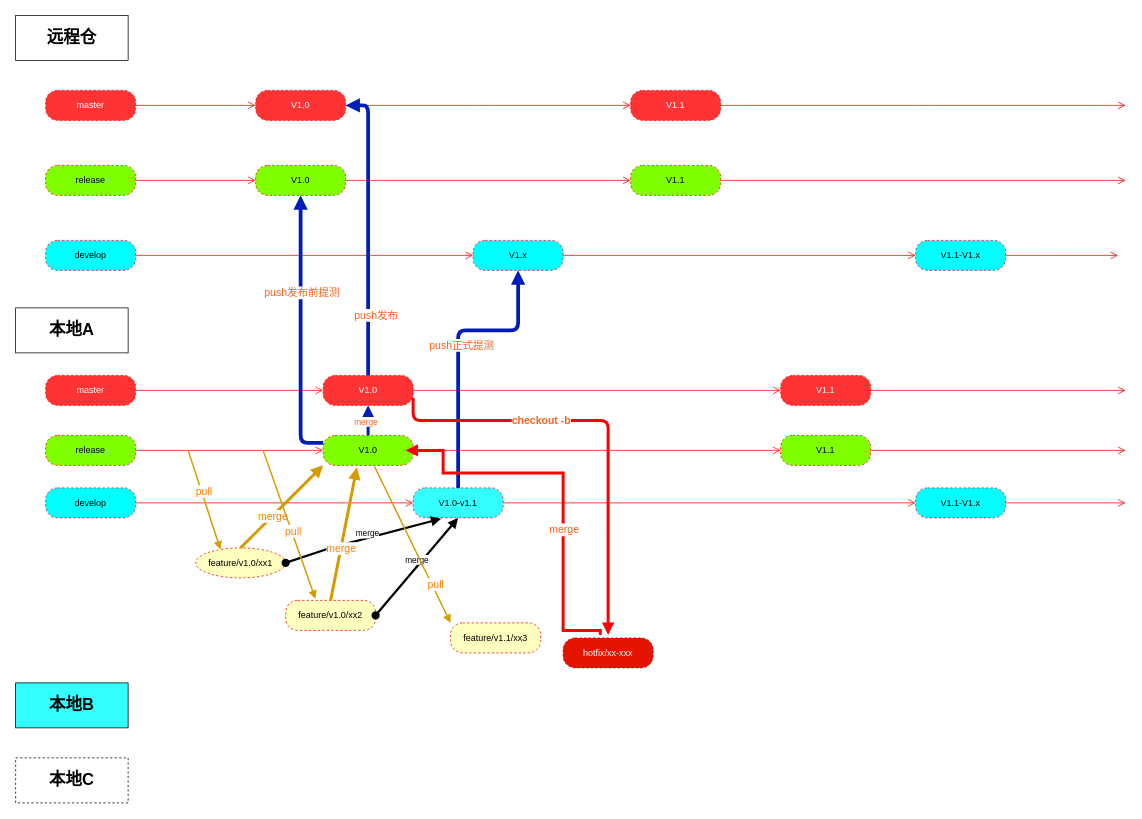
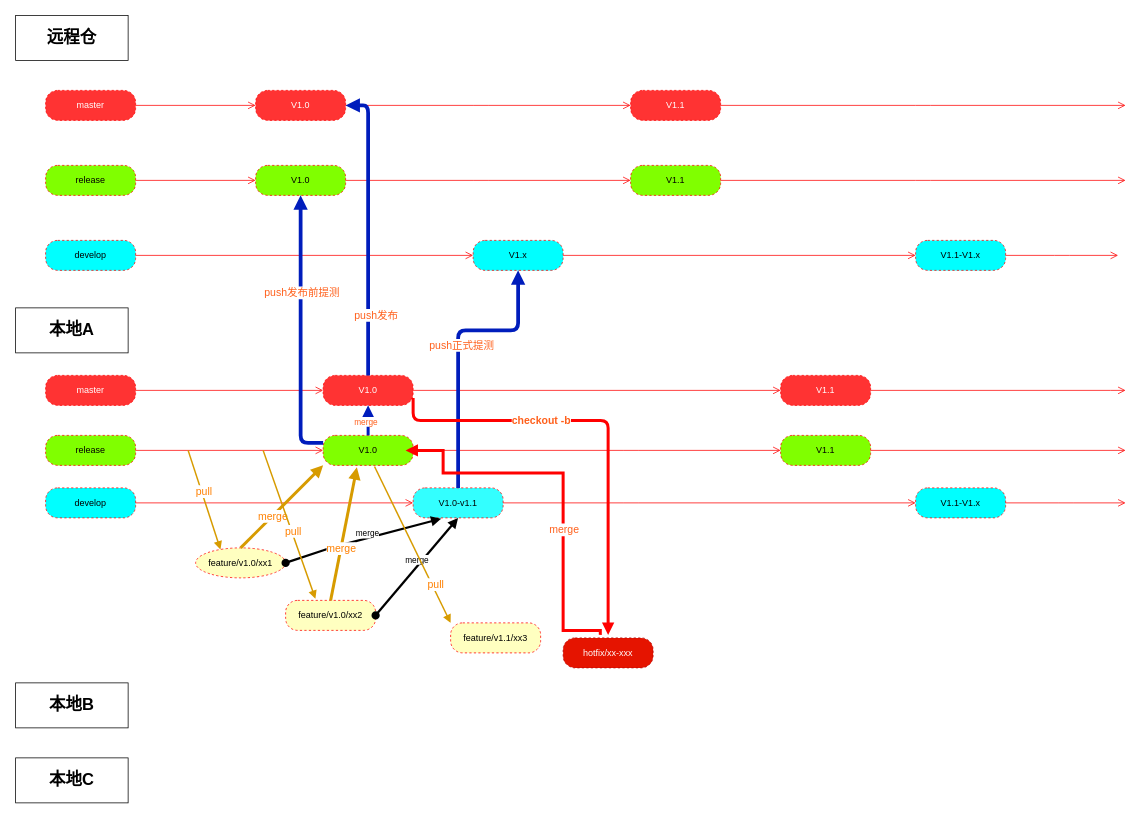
node "本地B": fillcolor #33ffff -> #ffffff
node "本地C": style dashed -> solid
